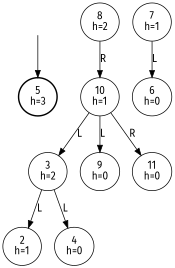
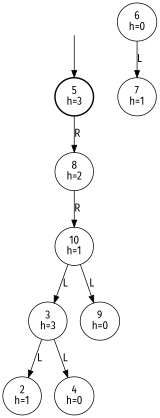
edge "7 h=1" -> "6 h=0": reversed
edge "5 h=3" -> "8 h=2": added, label "R"
node "3 h=2": label "3 h=2" -> "3 h=3"
node "11 h=0": removed
